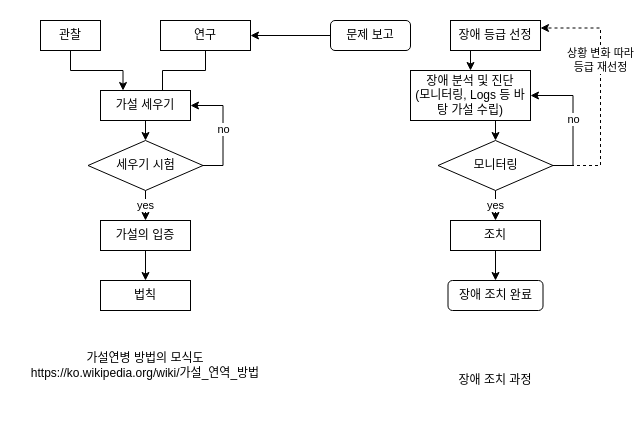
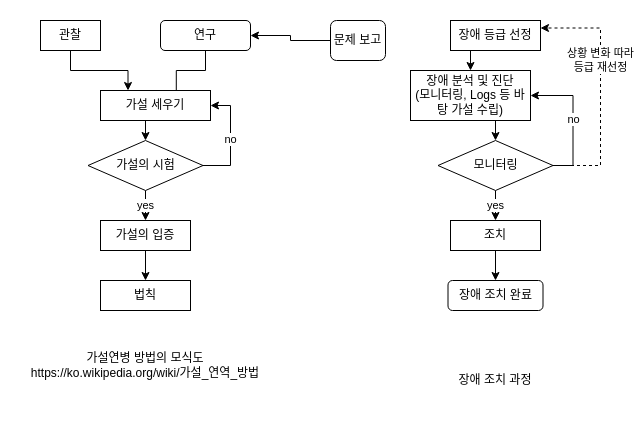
node "연구": shape rectangle -> rounded rectangle
node "문제 보고": size 80x30 -> 55x40
node "가설 세우기": size 90x30 -> 110x30
node "세우기 시험": label "세우기 시험" -> "가설의 시험"
